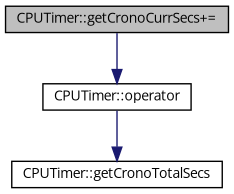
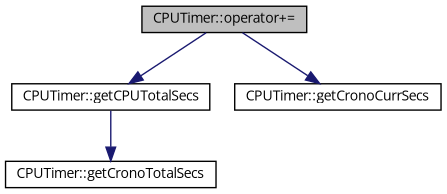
node "CPUTimer::getCronoCurrSecs+=": label "CPUTimer::getCronoCurrSecs+=" -> "CPUTimer::operator+="
node "CPUTimer::operator": label "CPUTimer::operator" -> "CPUTimer::getCPUTotalSecs"
node "CPUTimer::getCronoCurrSecs": added
